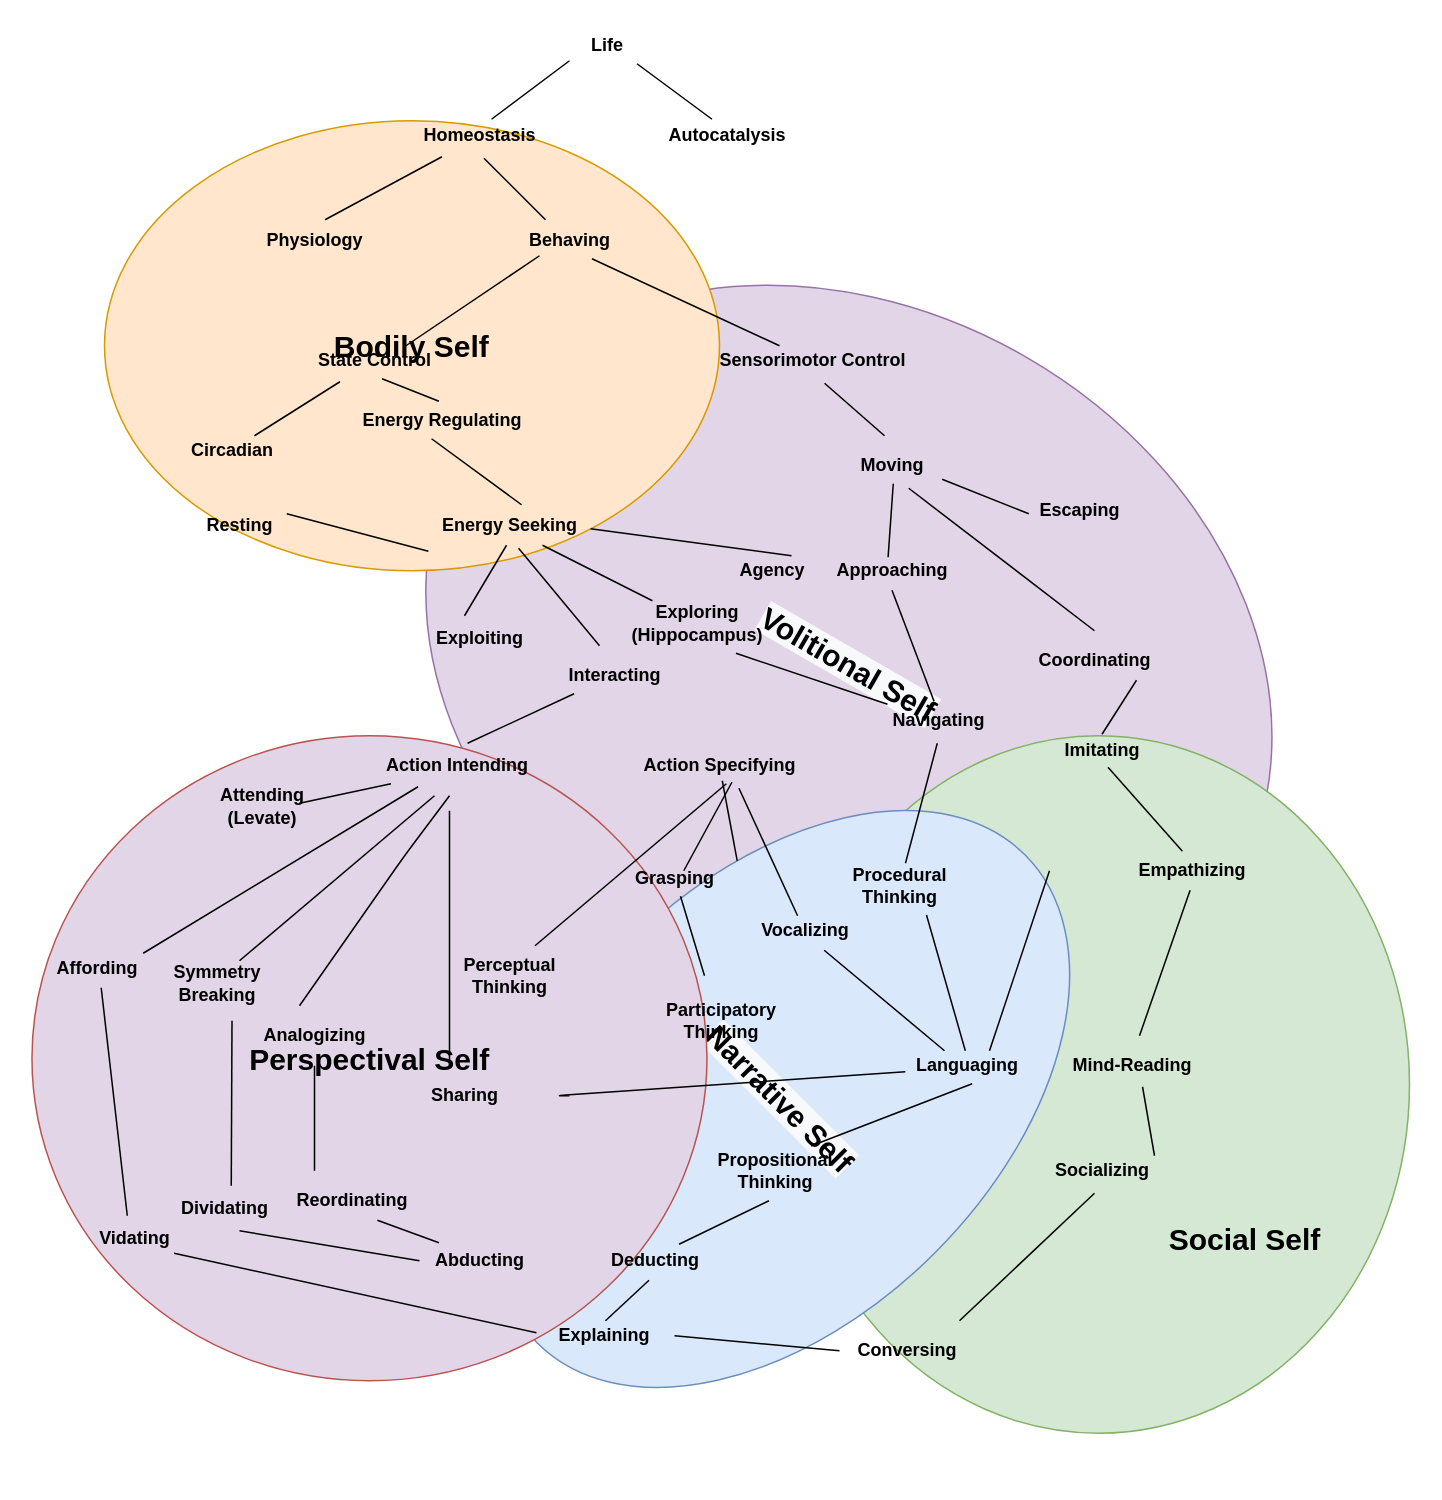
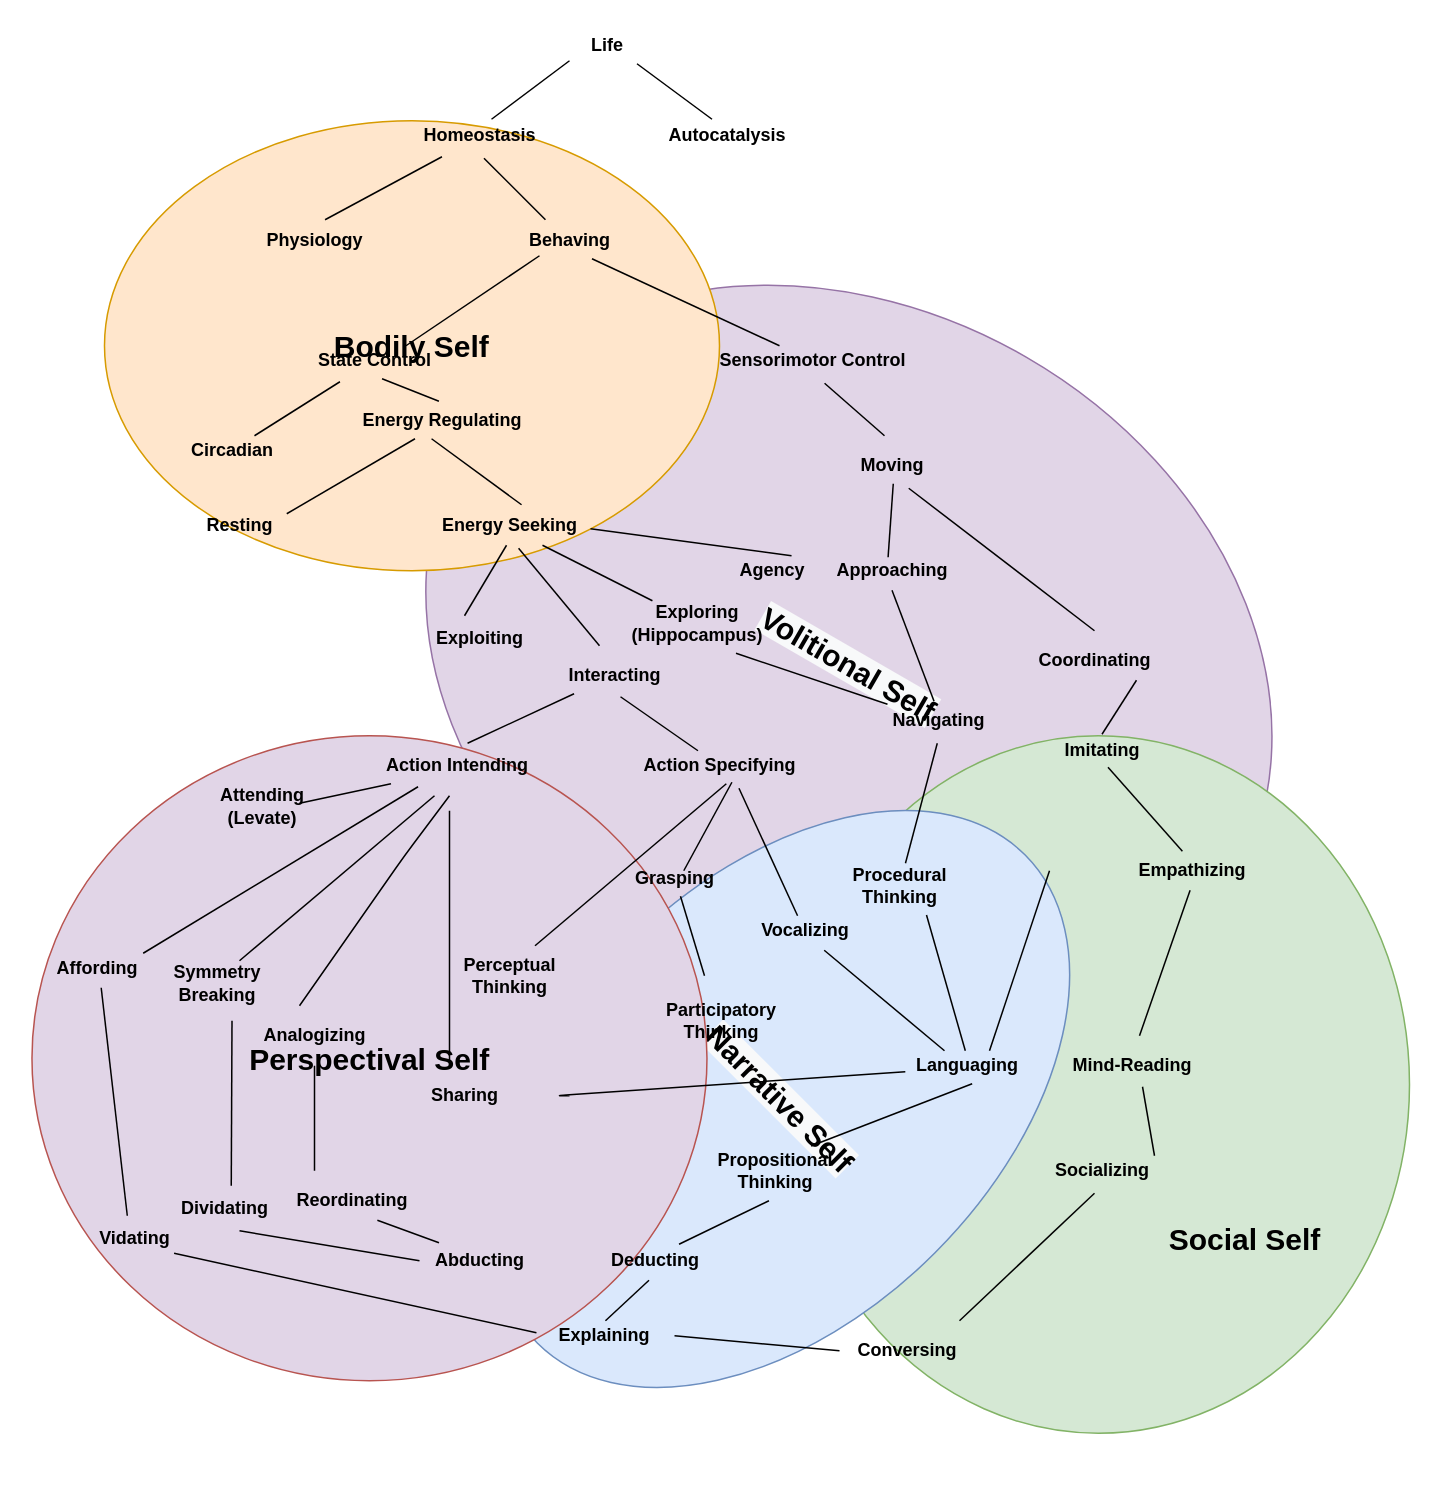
edge "Moving" -- "Escaping": removed
node "Escaping": removed
edge "Resting" -- "Volitional Self": now "Resting" -- "Energy Regulating"
edge "Action Specifying" -- "Narrative Self": now "Action Specifying" -- "Interacting"
